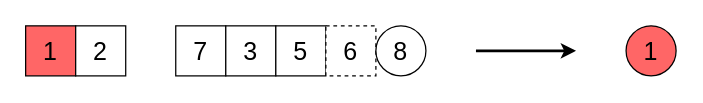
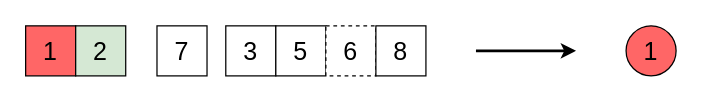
node "2": fillcolor #ffffff -> #d5e8d4
node "7": moved (201, 51) -> (182, 51)
node "8": shape ellipse -> rectangle
